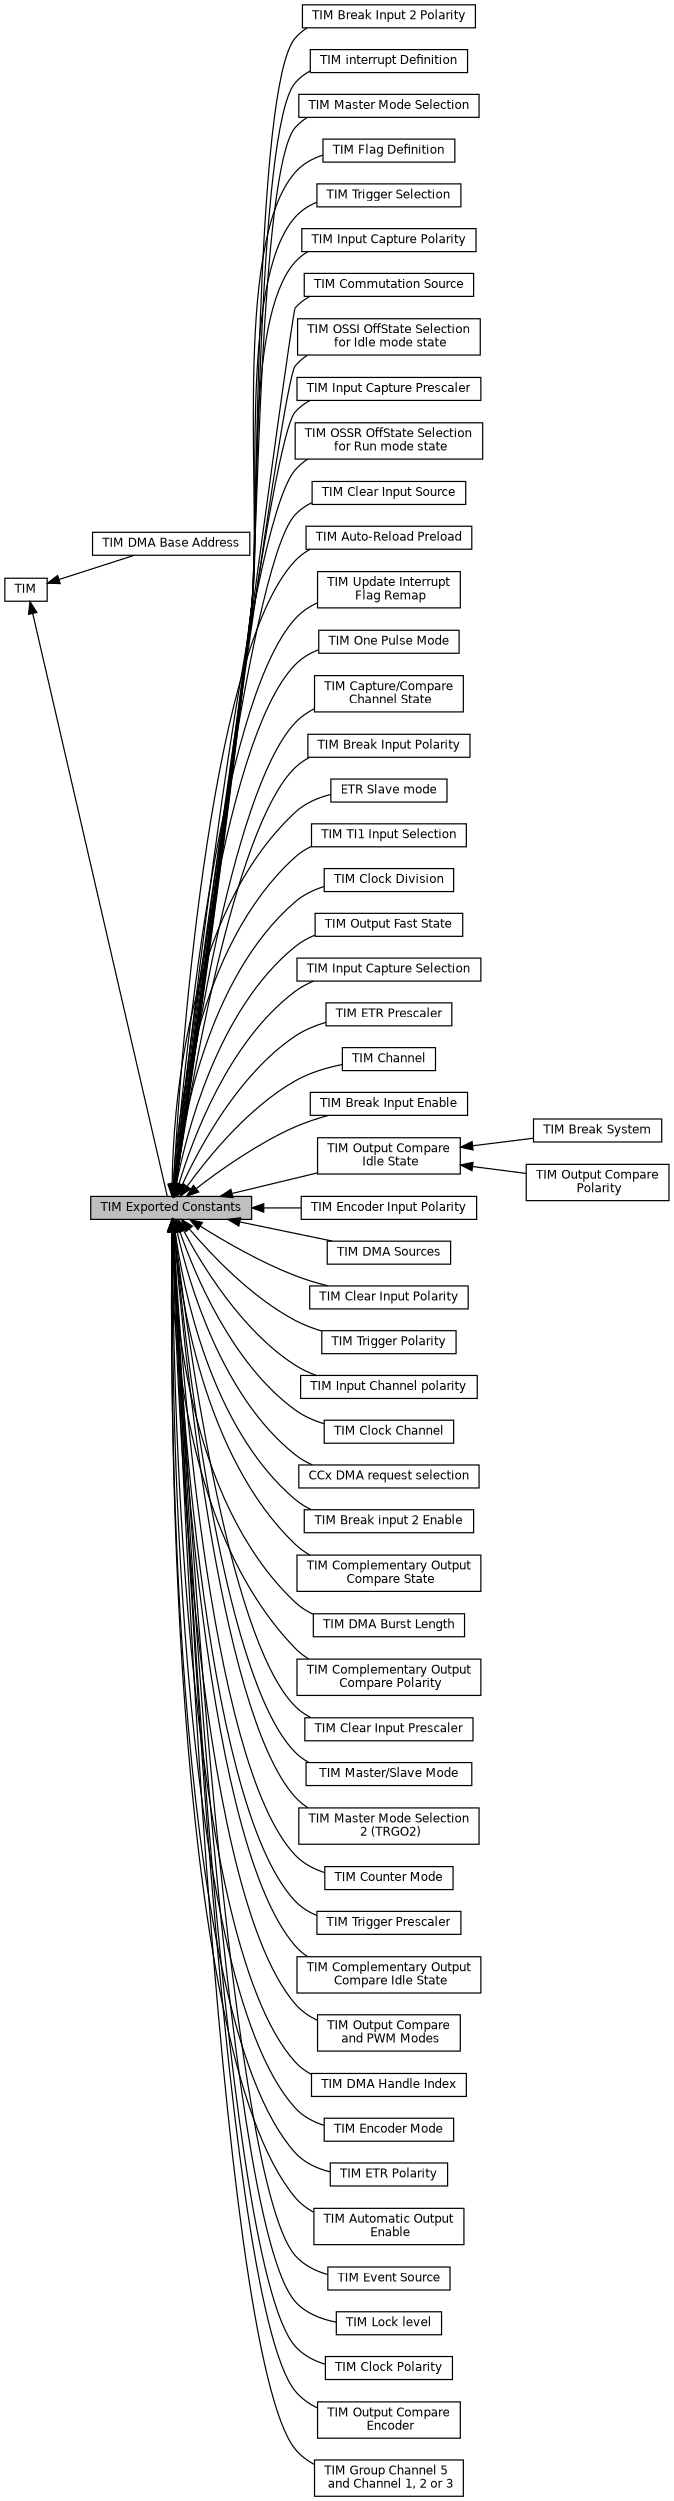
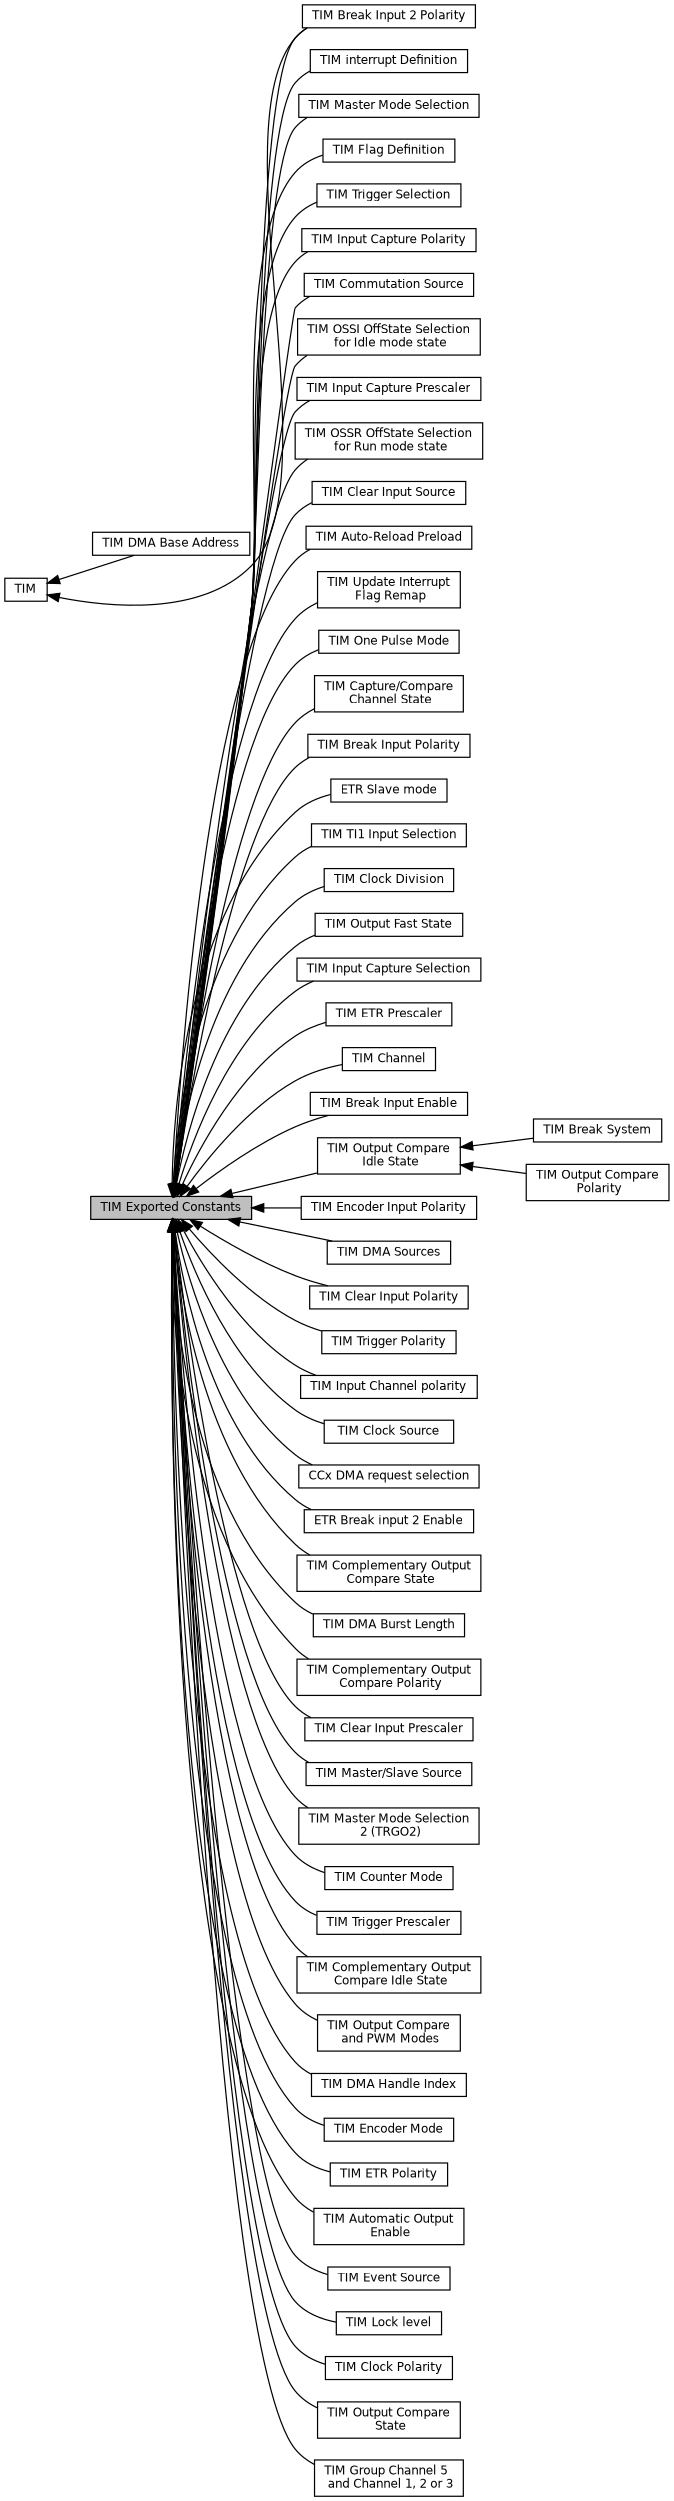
edge "TIM Exported Constants" -> "TIM": now "TIM Break Input 2 Polarity" -> "TIM"
node "TIM Clock Channel": label "TIM Clock Channel" -> "TIM Clock Source"
node "TIM Break input 2 Enable": label "TIM Break input 2 Enable" -> "ETR Break input 2 Enable"
node "TIM Master/Slave Mode": label "TIM Master/Slave Mode" -> "TIM Master/Slave Source"
node "TIM Output Compare Encoder": label "TIM Output Compare Encoder" -> "TIM Output Compare State"
